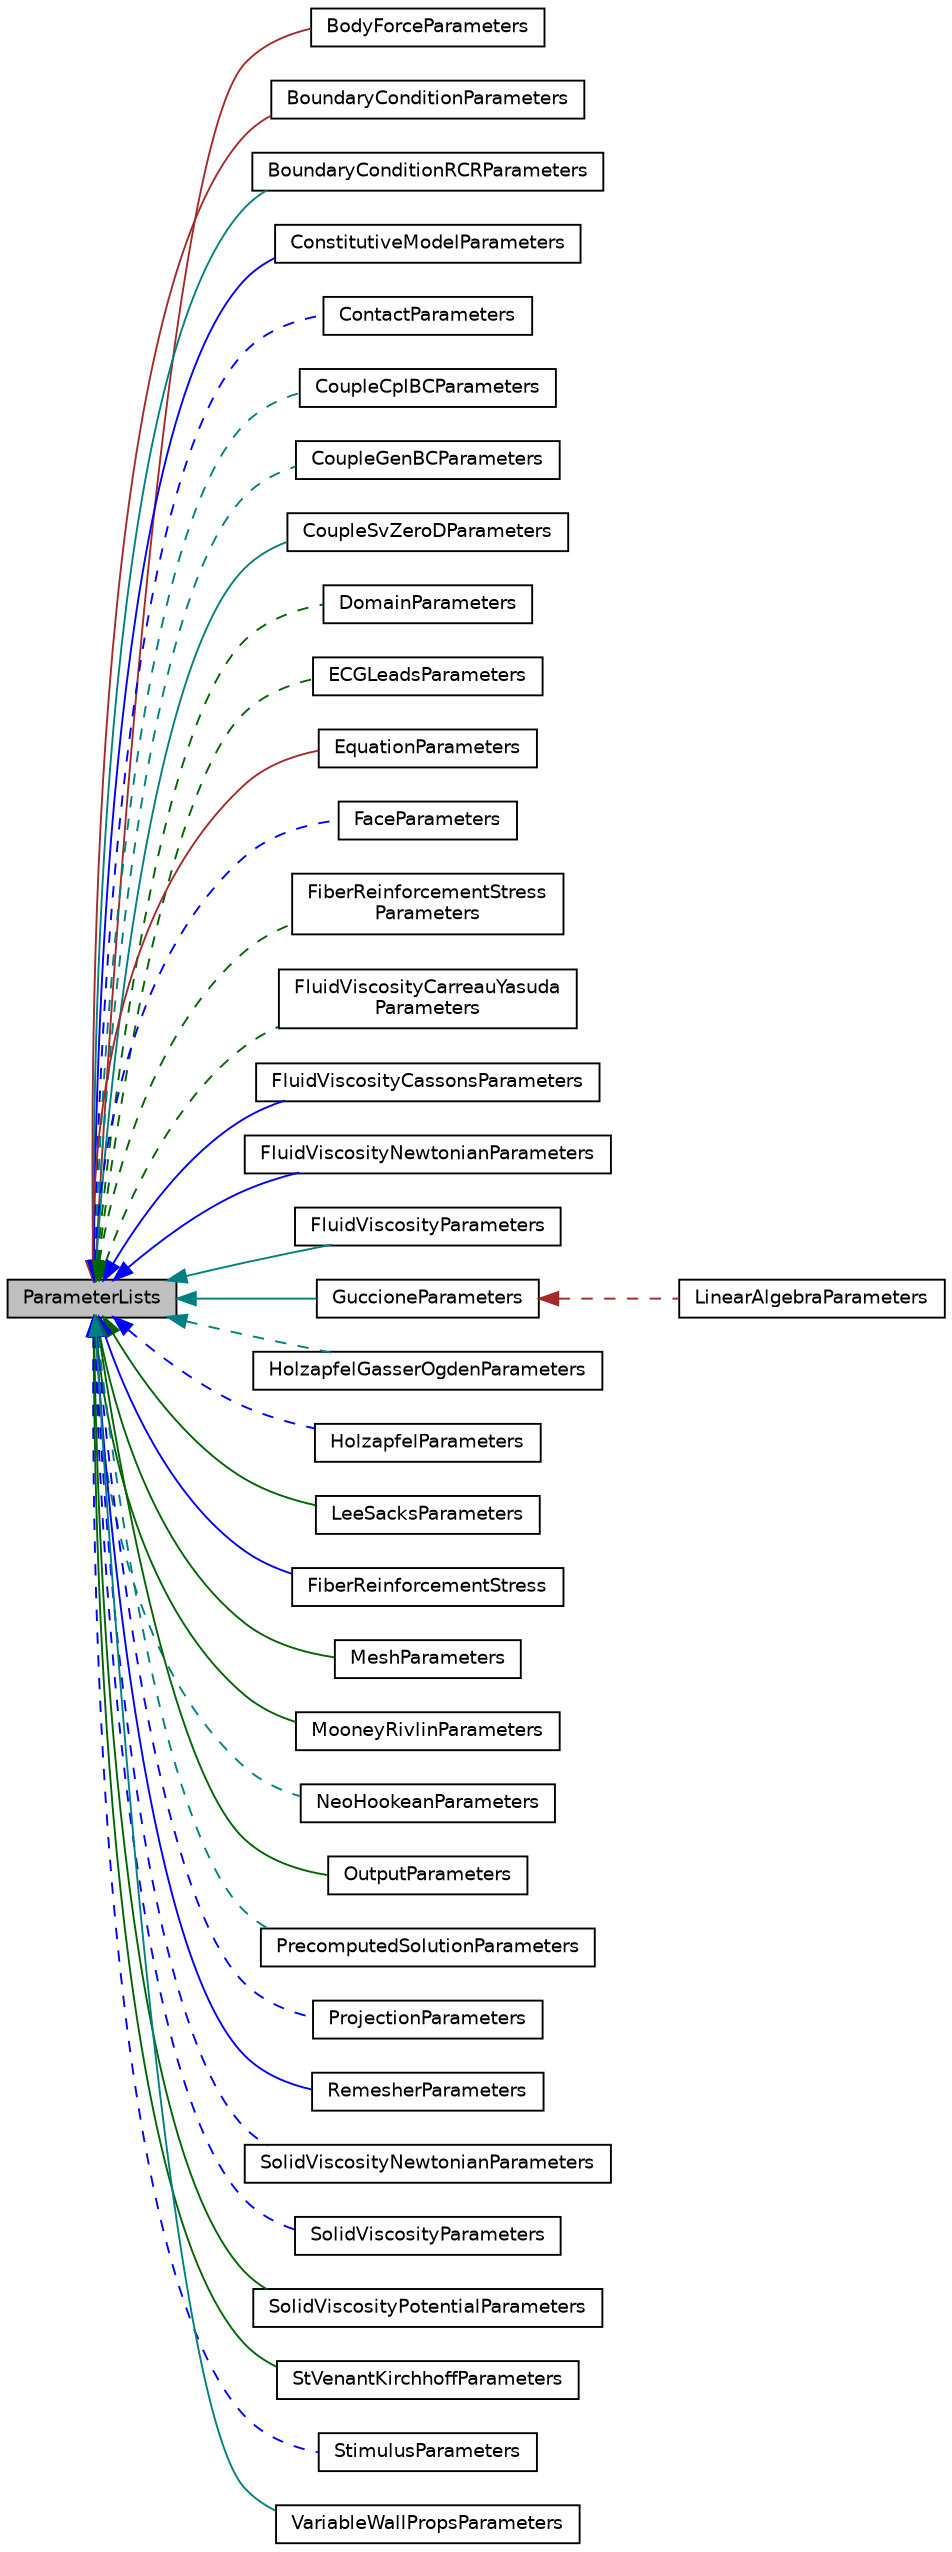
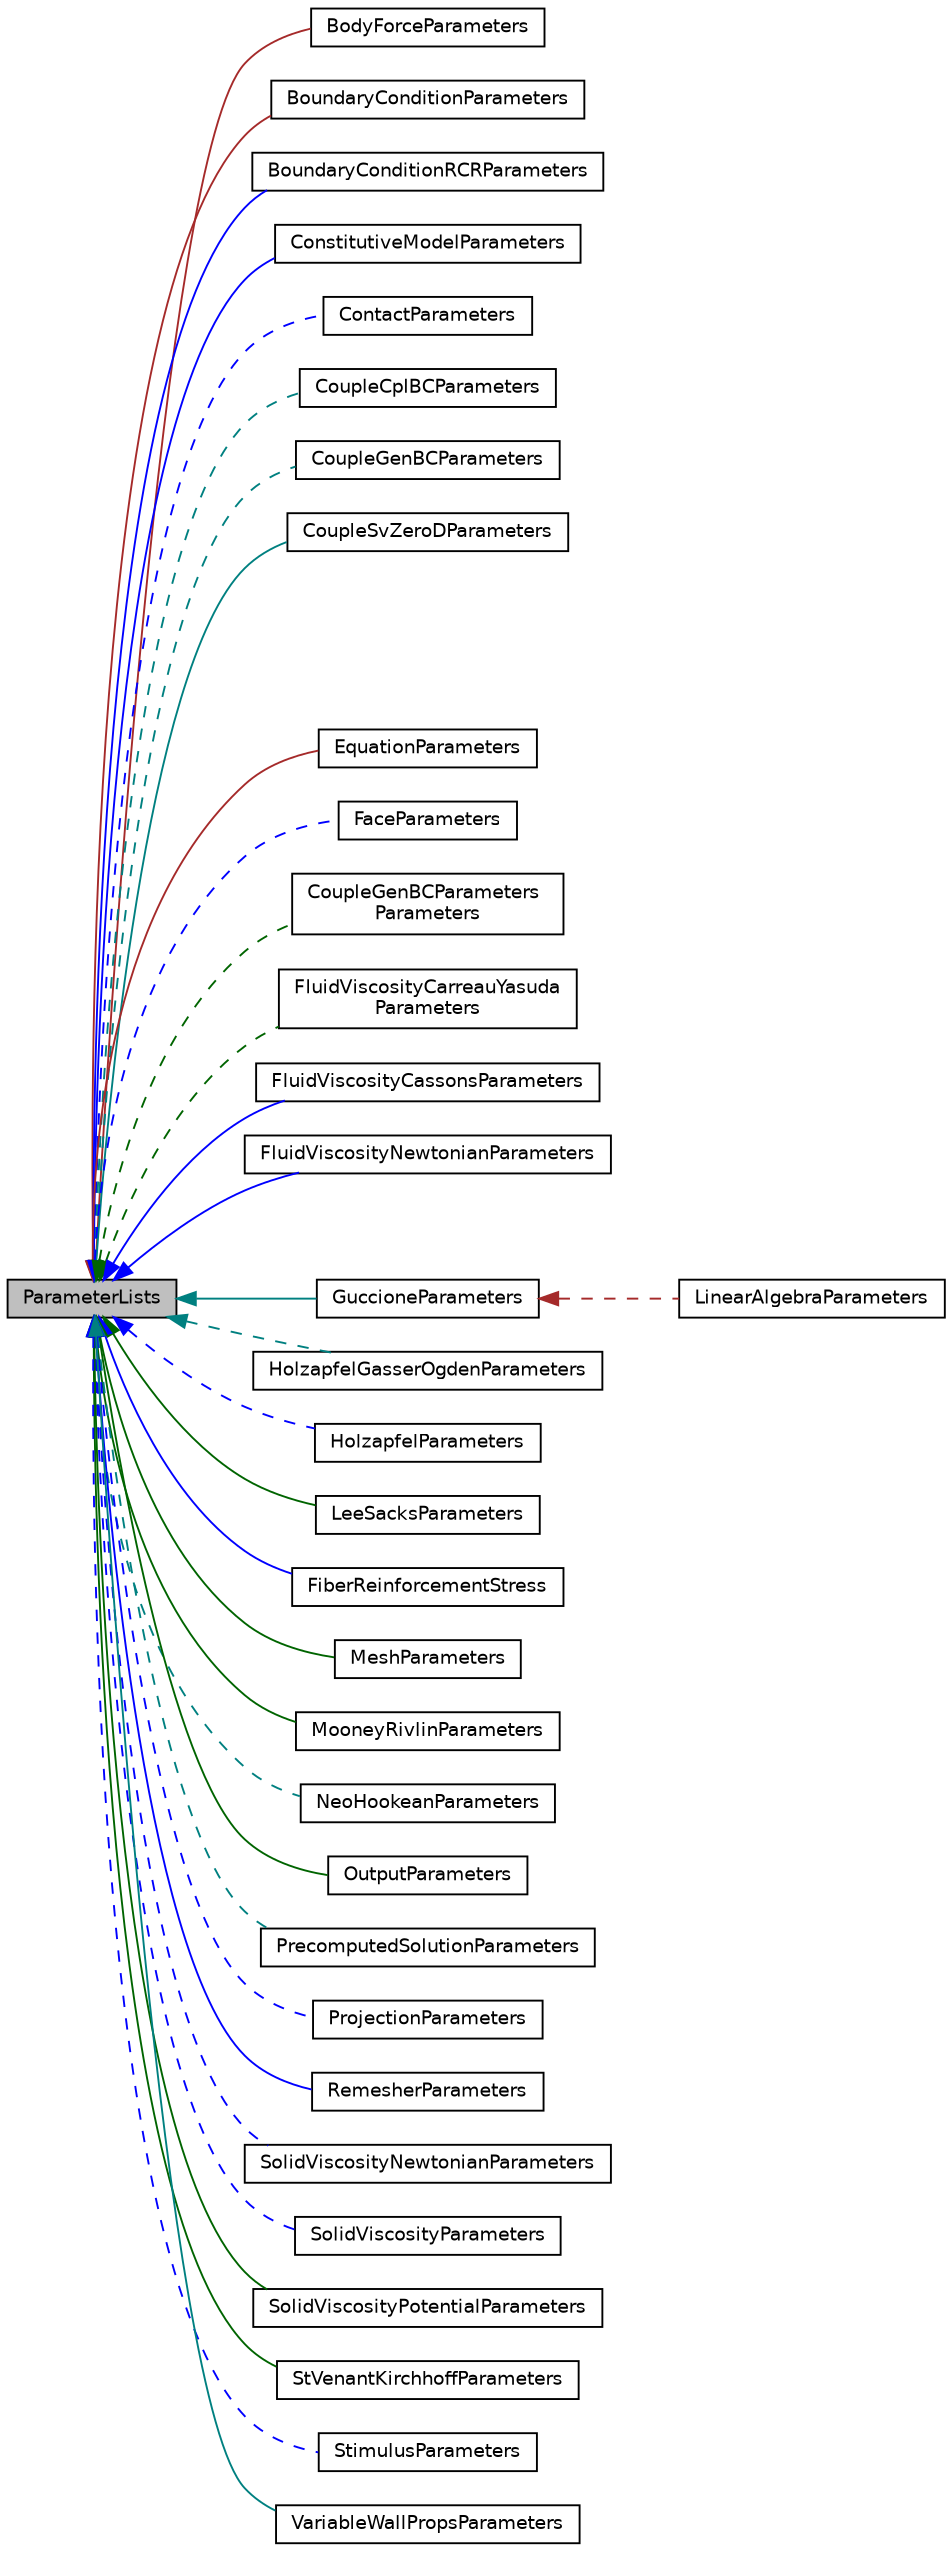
edge "BoundaryConditionRCRParameters" -> "ParameterLists": color teal -> blue
node "DomainParameters": removed
node "ECGLeadsParameters": removed
node "FiberReinforcementStress Parameters": label "FiberReinforcementStress Parameters" -> "CoupleGenBCParameters Parameters"
node "FluidViscosityParameters": removed
